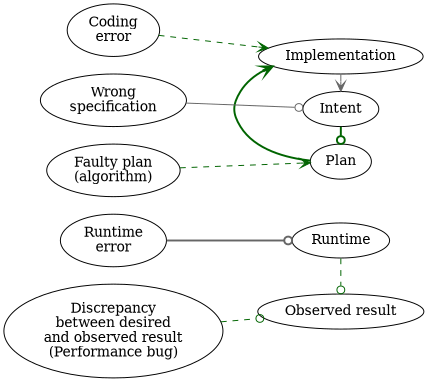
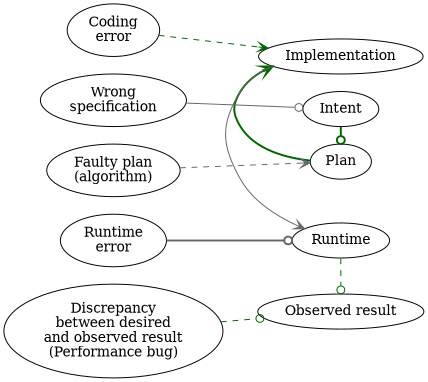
edge "Implementation" -> "Intent": now "Implementation" -> "Runtime"
edge "Faulty plan (algorithm)" -> "Plan": color darkgreen -> gray40
